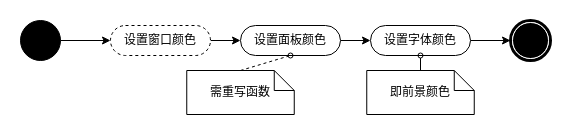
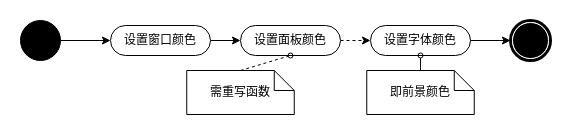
node "设置窗口颜色": style dashed -> solid
edge "设置面板颜色" -> "设置字体颜色": style solid -> dashed
